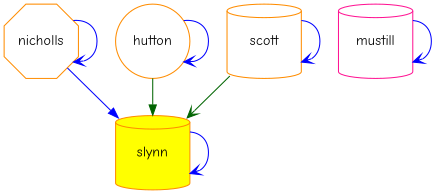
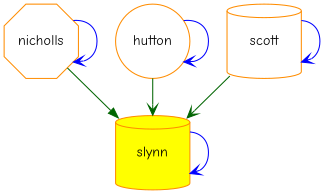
node "mustill": removed
edge "nicholls" -> "slynn": color blue -> darkgreen
edge "hutton" -> "slynn": arrowhead normal -> vee
